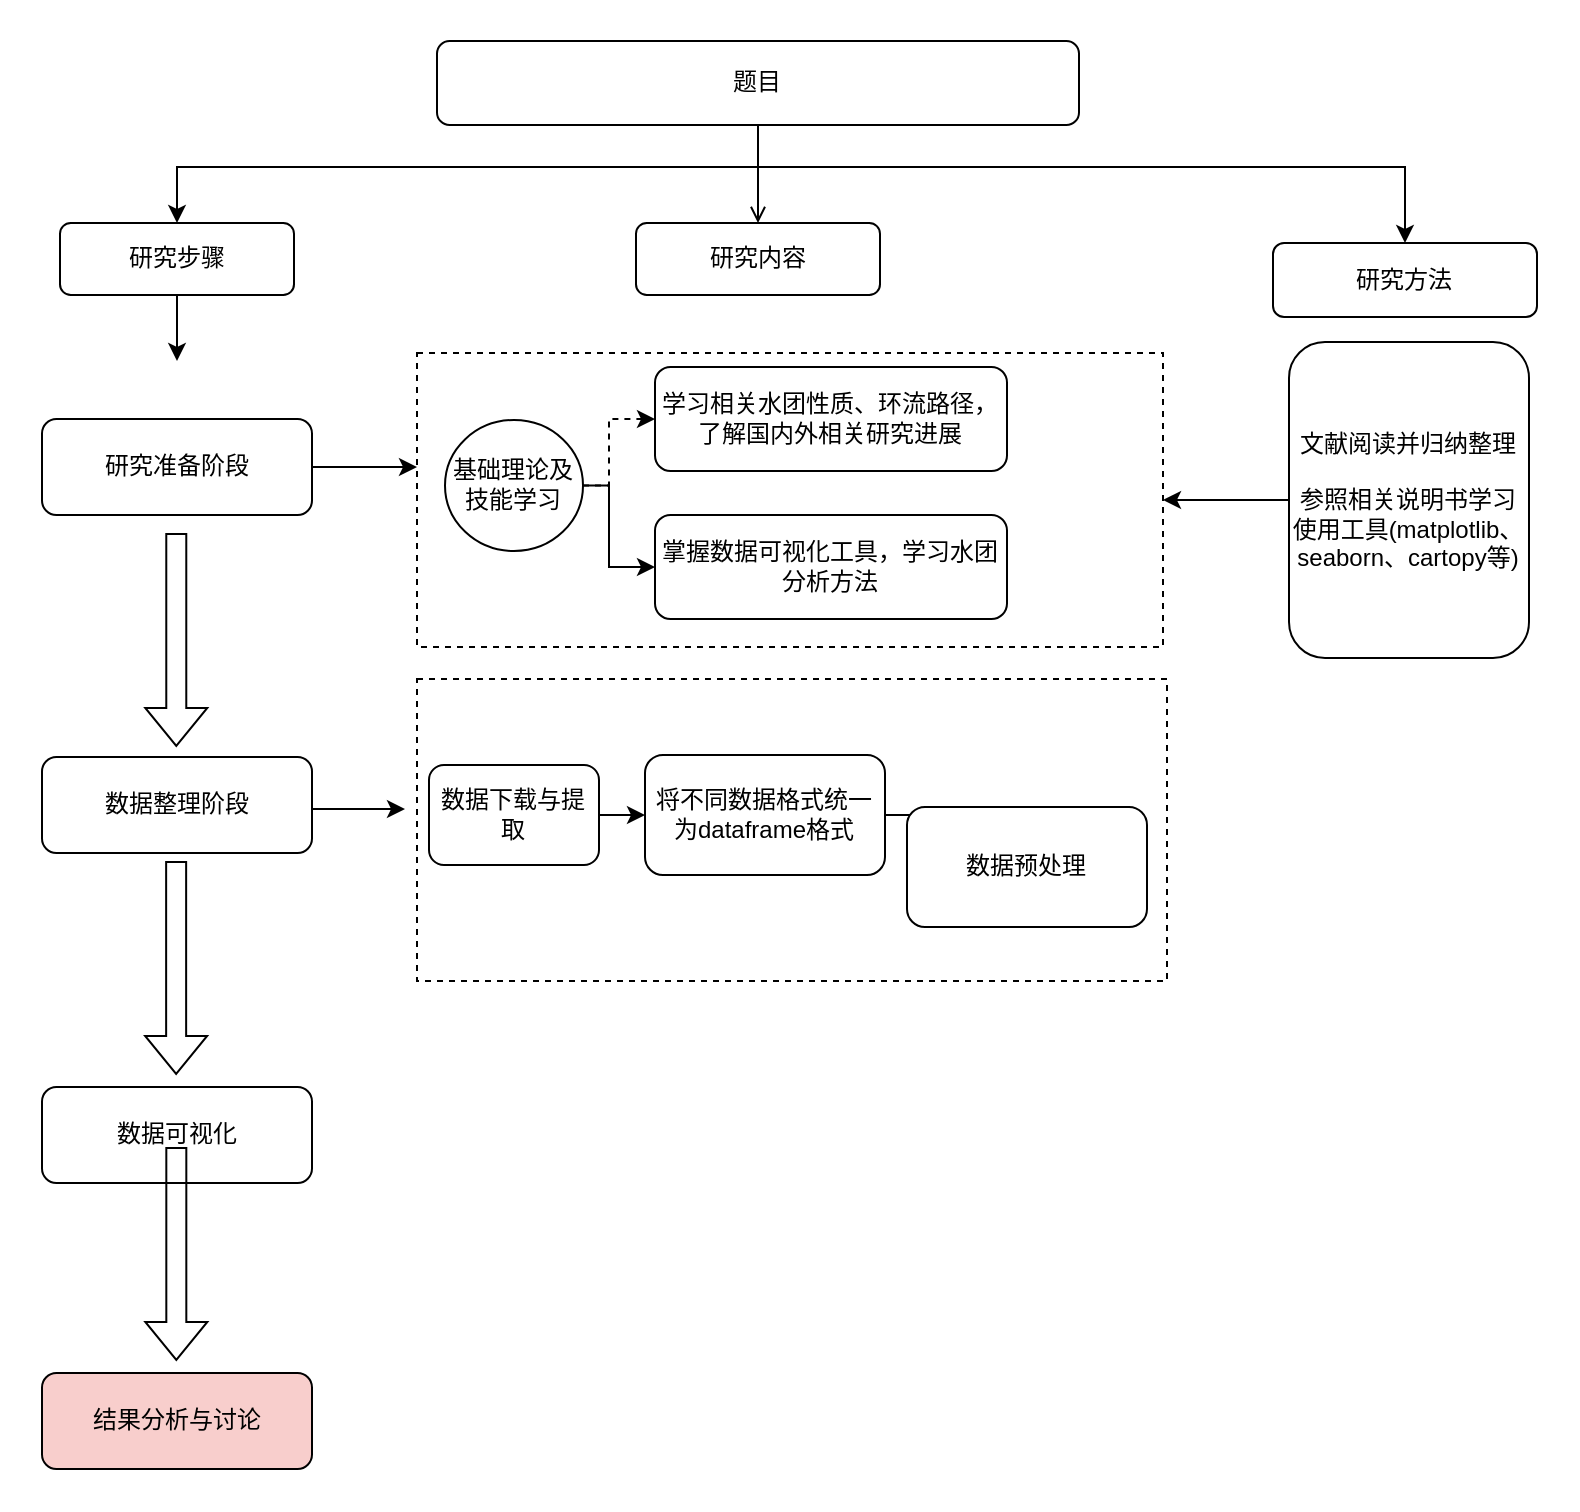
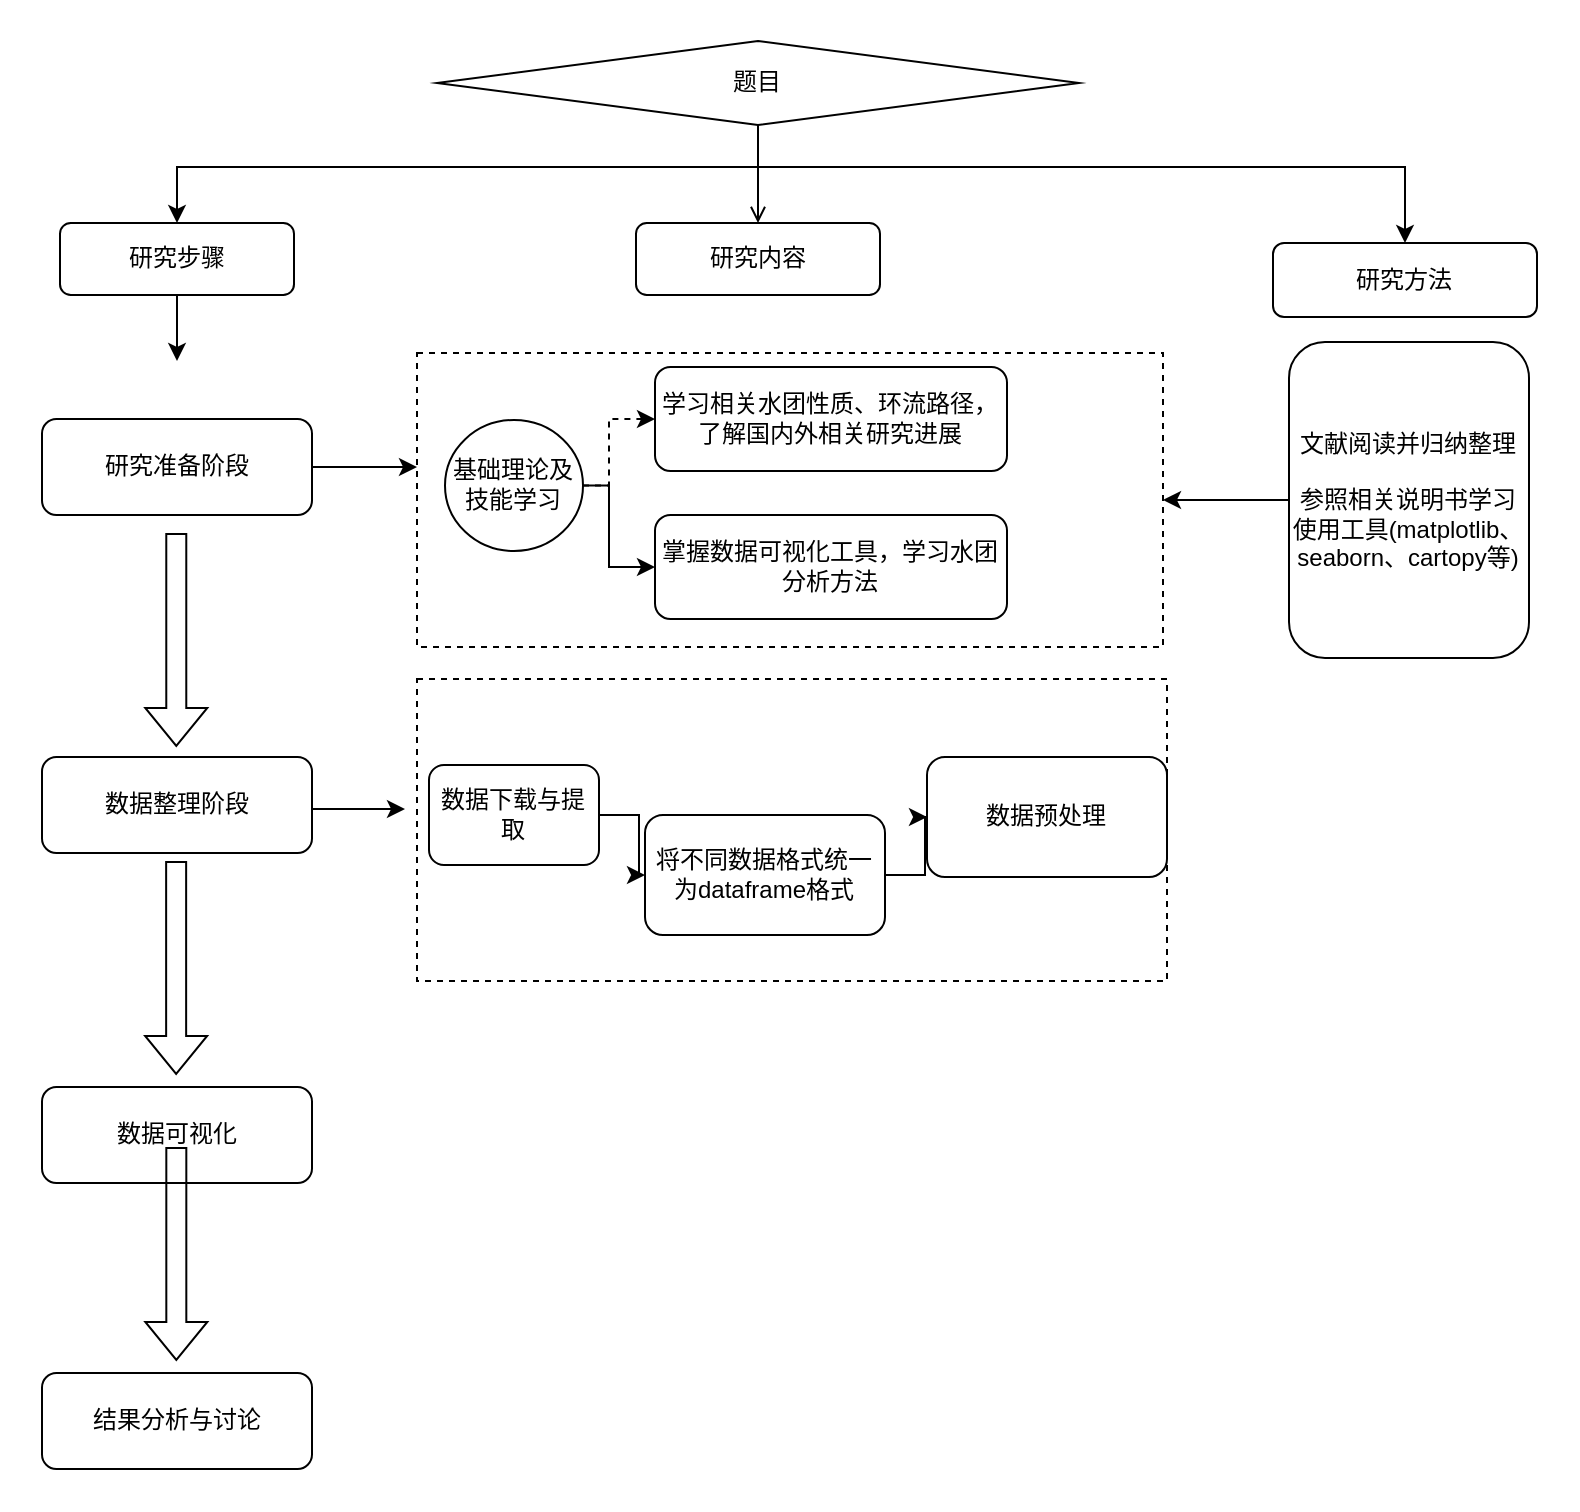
node "题目": shape rounded rectangle -> diamond
node "将不同数据格式统一为dataframe格式": moved (765, 815) -> (765, 875)
node "数据预处理": moved (1027, 867) -> (1047, 817)
node "结果分析与讨论": fillcolor #f8cecc -> #ffffff
